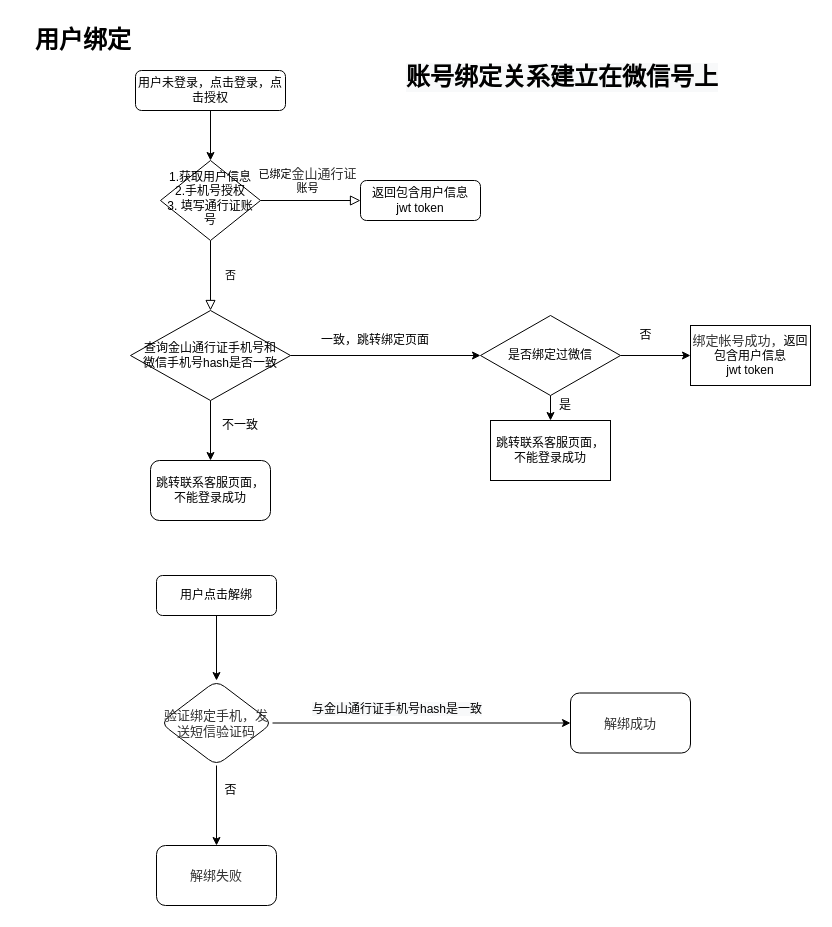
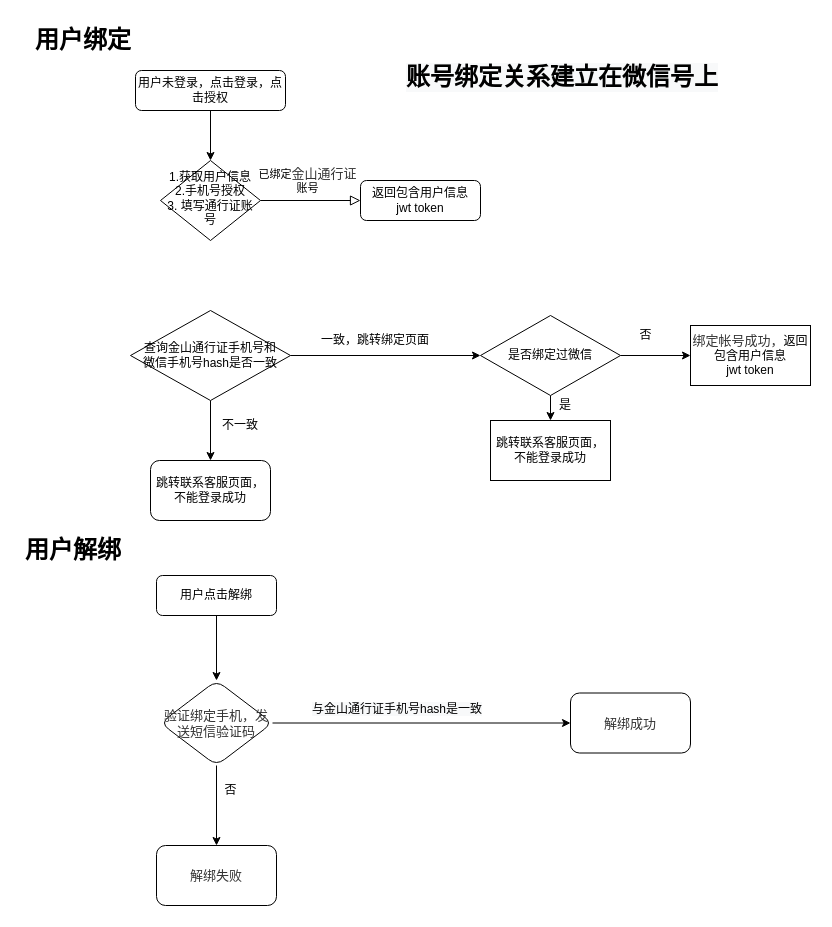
edge "1.获取用户信息 2.手机号授权 3. 填写通行证账号" -> "查询金山通行证手机号和 微信手机号hash是否一致": removed, label "否"
node "用户解绑": added
